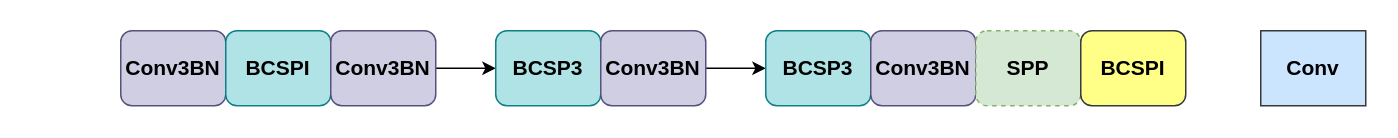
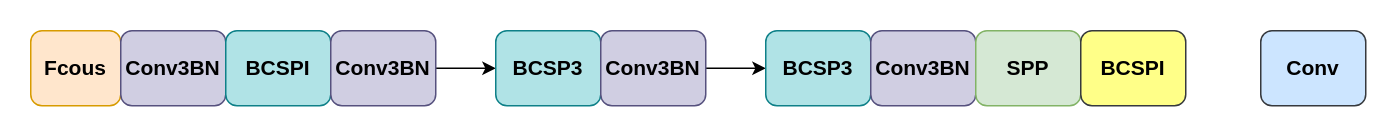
node "Fcous": added
node "SPP": style dashed -> solid
node "Conv": shape rectangle -> rounded rectangle
